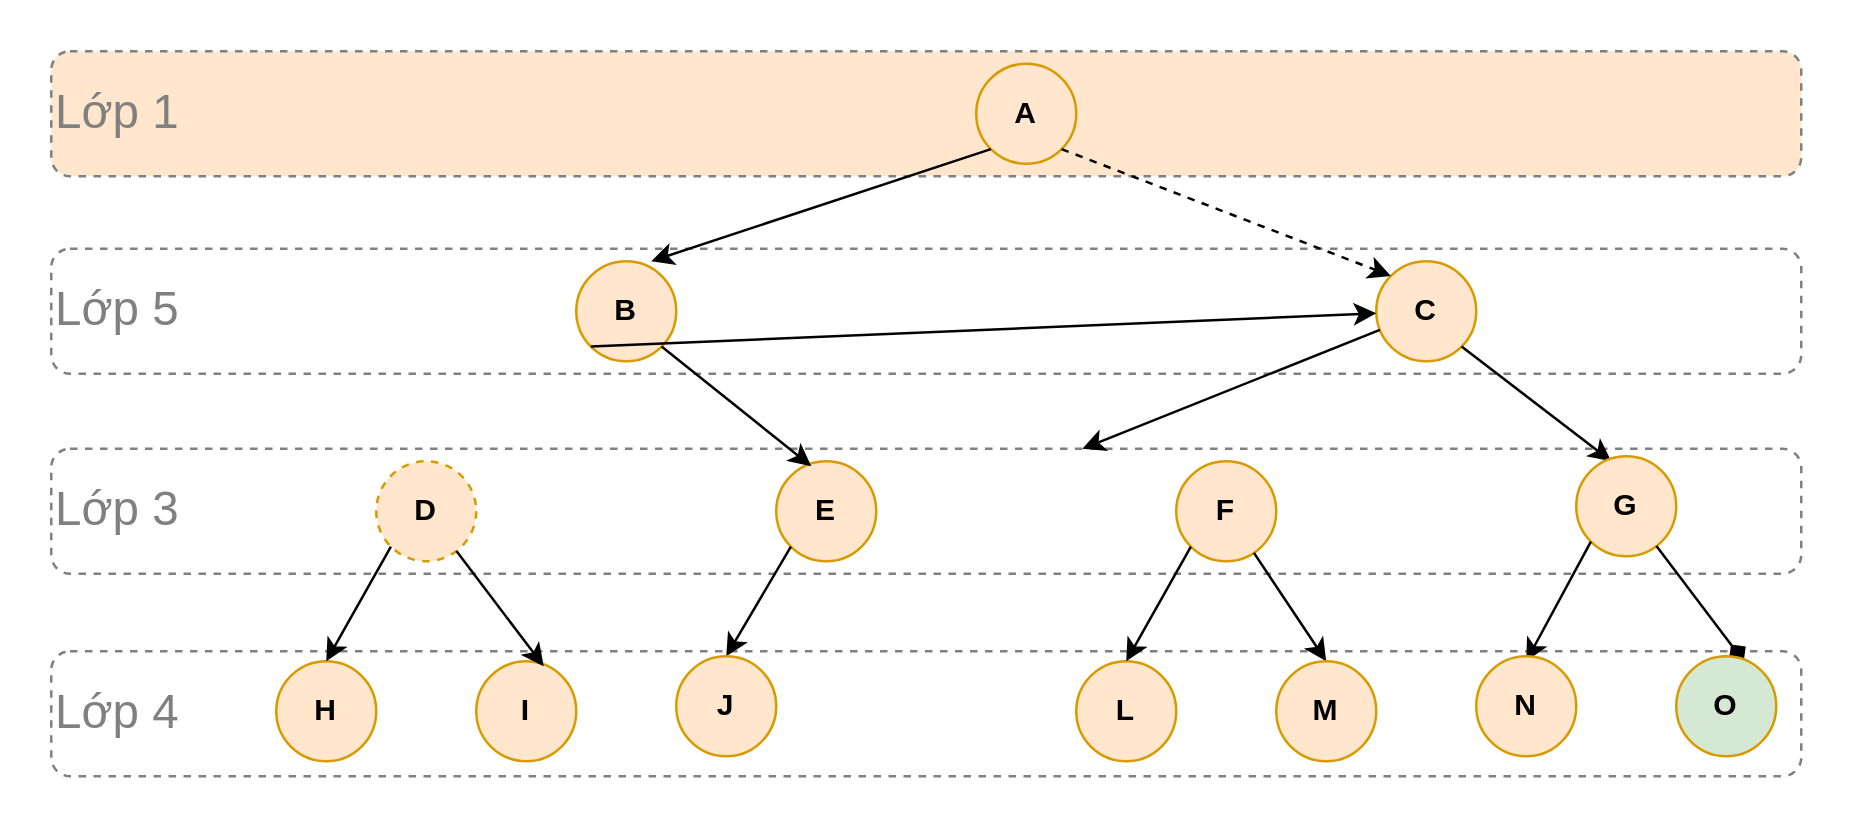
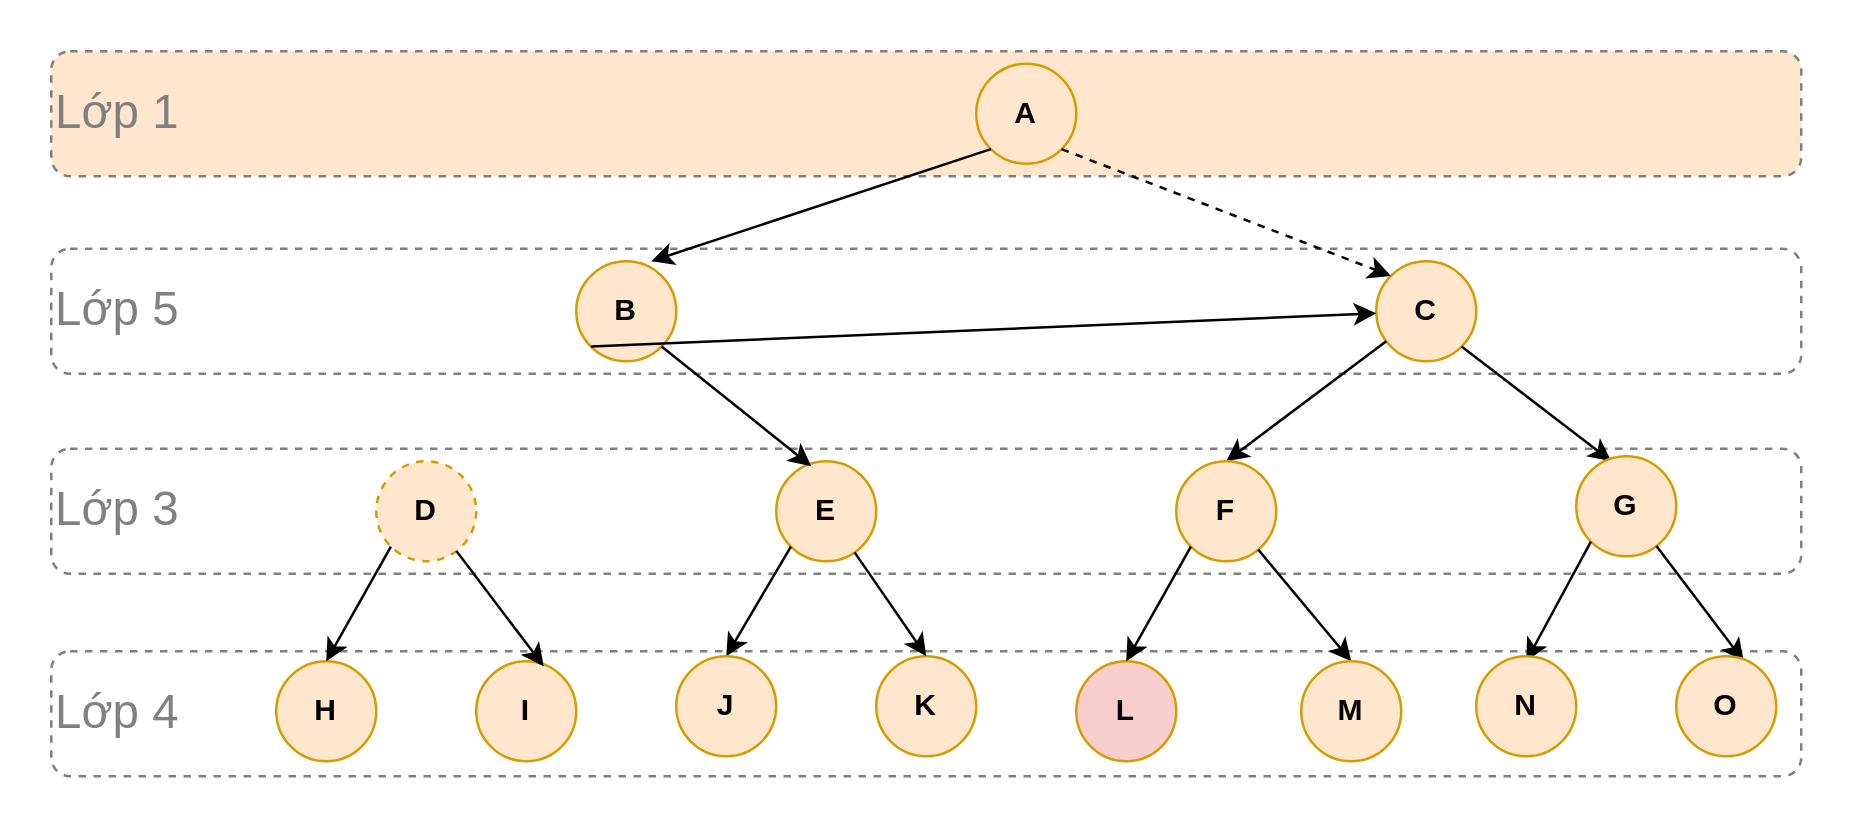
edge "C" -> "Lớp 3": now "C" -> "F"
edge "E" -> "K": added
edge "G" -> "O": arrowhead diamond -> classic
node "K": added
node "O": fillcolor #d5e8d4 -> #ffe6cc
node "L": fillcolor #ffe6cc -> #f8cecc
node "M": moved (1326, 711) -> (1351, 711)
